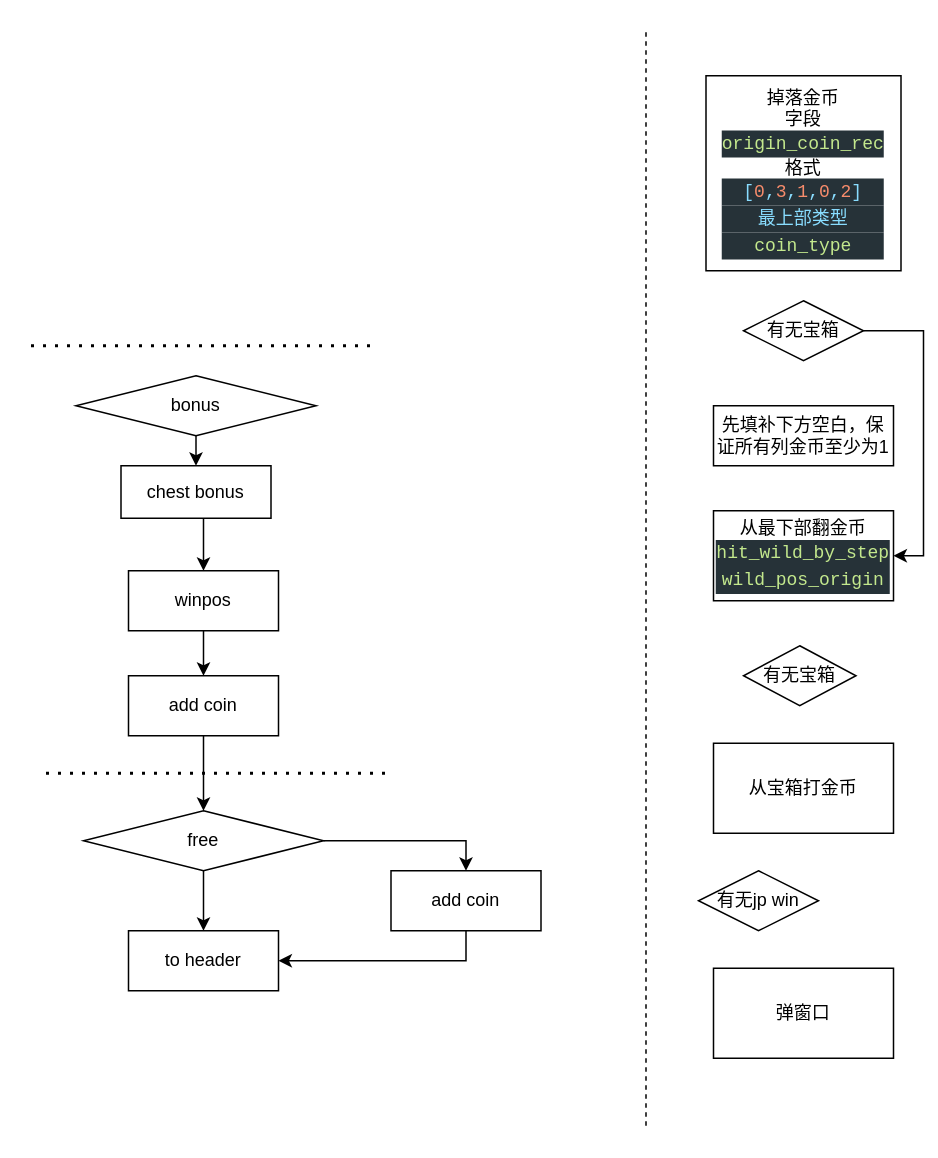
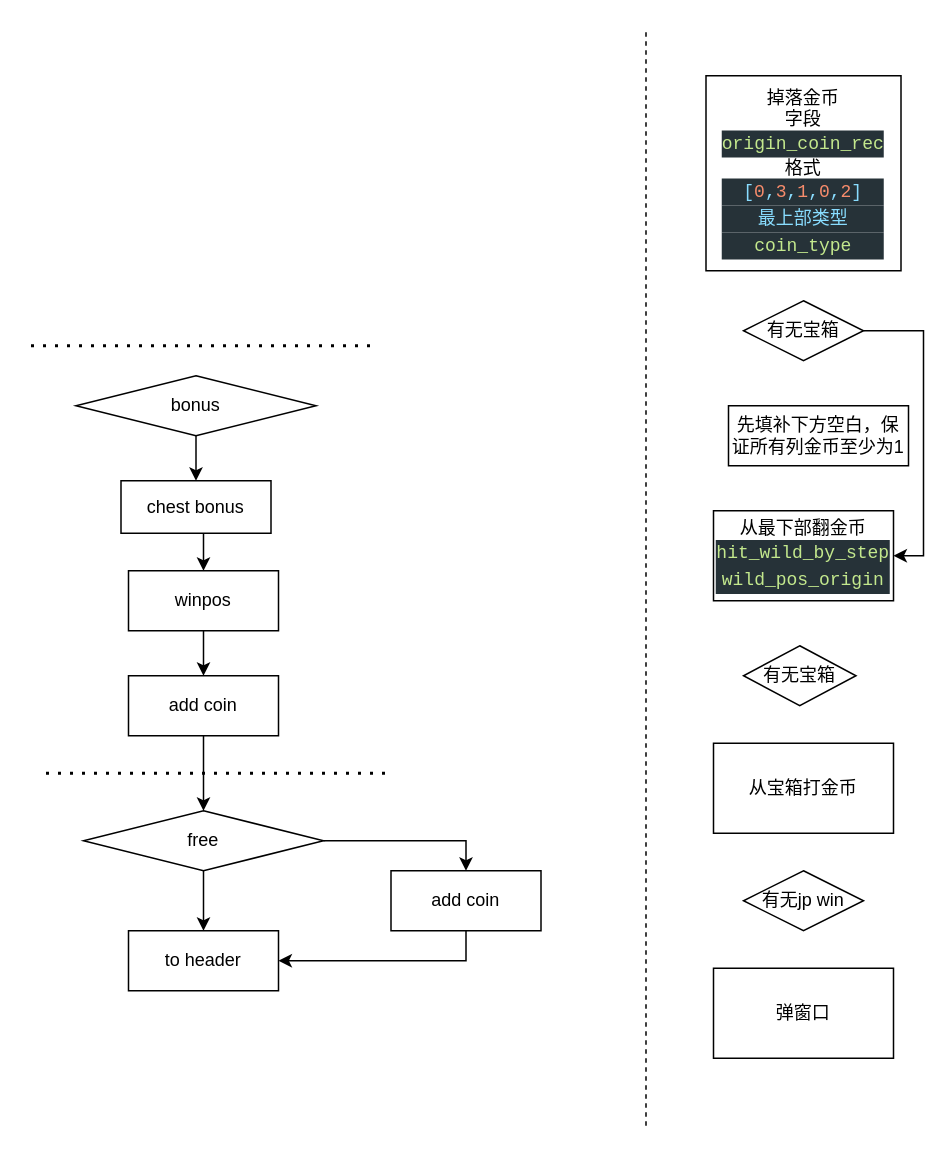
node "先填补下方空白，保证所有列金币至少为1": moved (803, 436) -> (818, 436)
node "chest bonus": moved (196, 492) -> (196, 507)
node "有无jp win": moved (758, 901) -> (803, 901)
